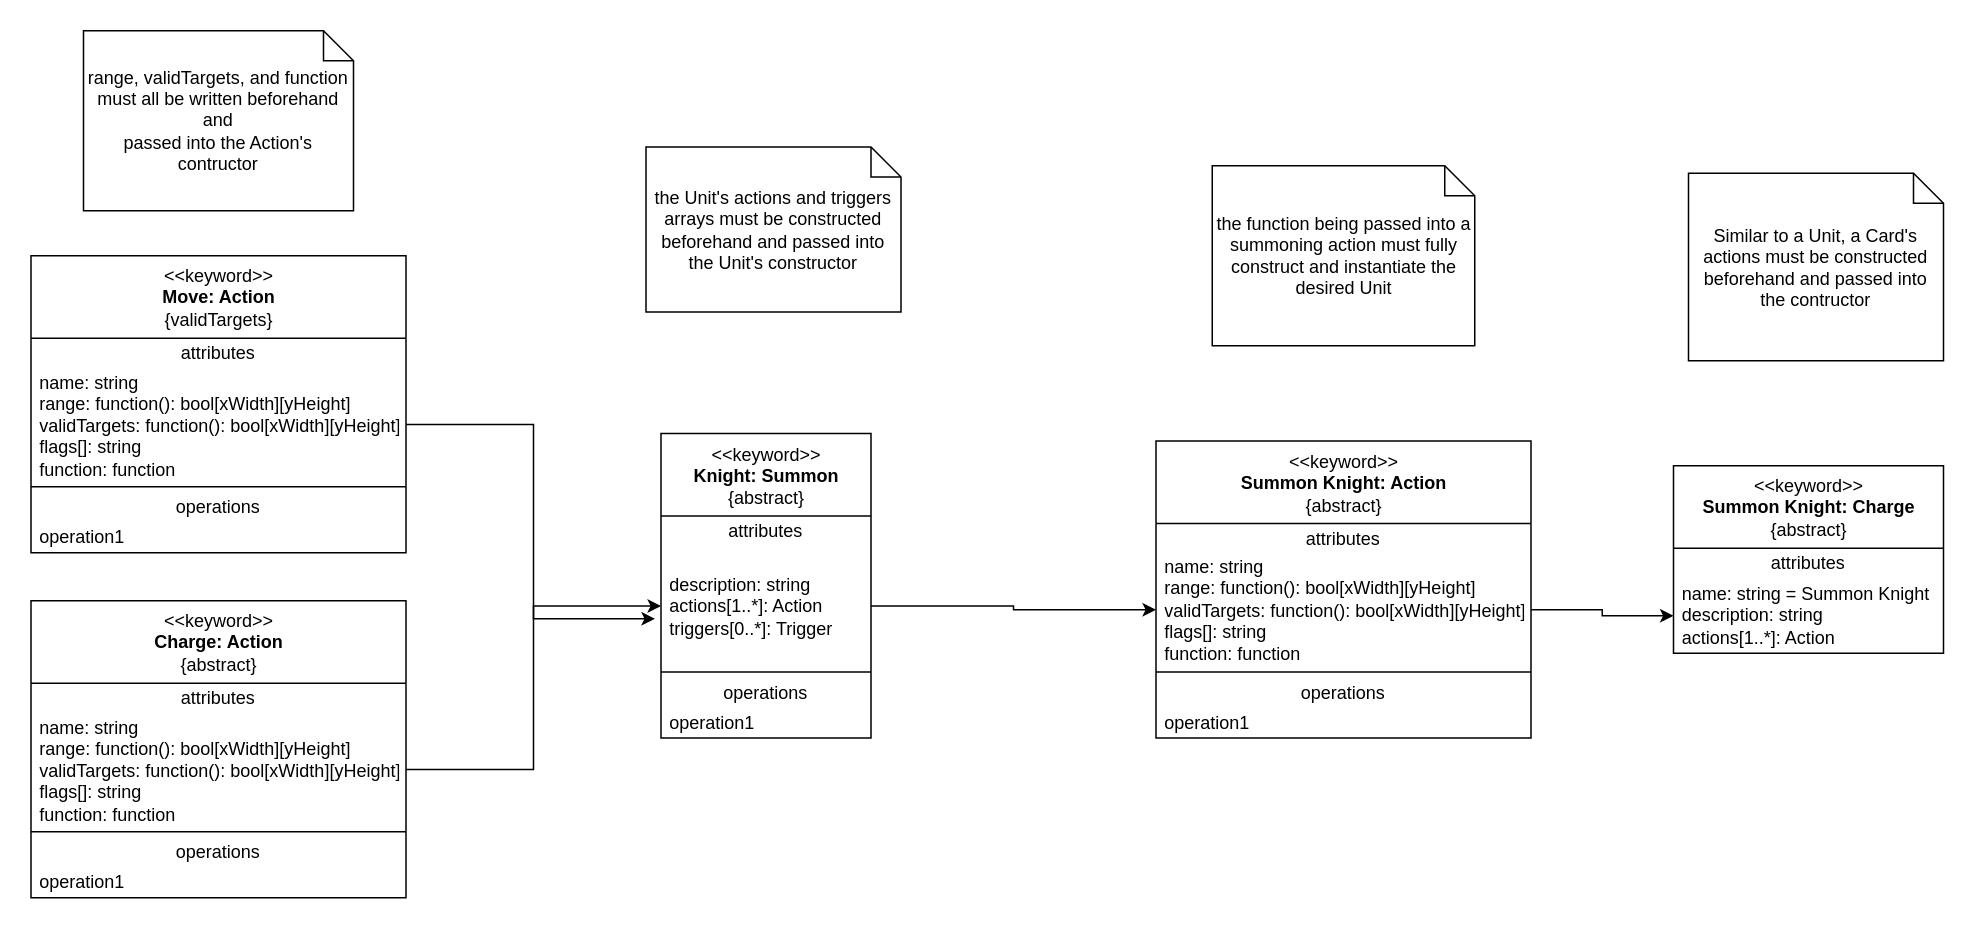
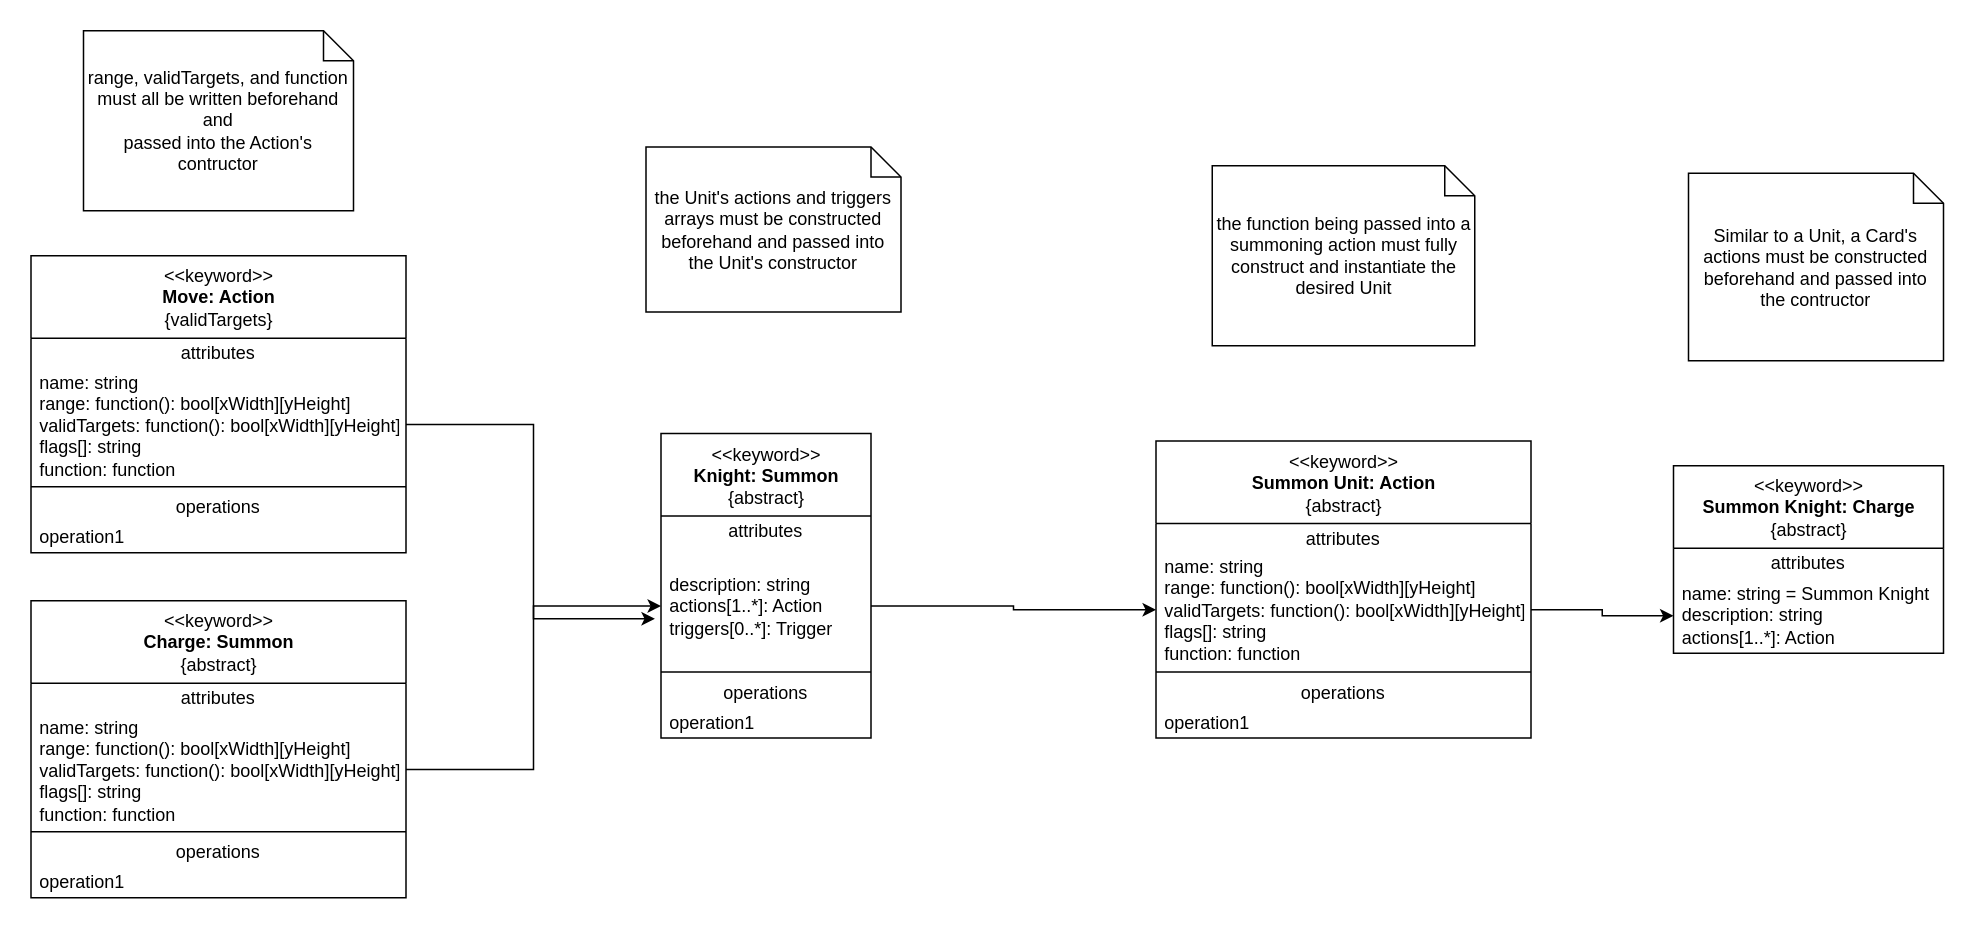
node "<<keyword>> Summon Knight: Action {abstract}": label "<<keyword>> Summon Knight: Action {abstract}" -> "<<keyword>> Summon Unit: Action {abstract}"
node "<<keyword>> Charge: Action {abstract}": label "<<keyword>> Charge: Action {abstract}" -> "<<keyword>> Charge: Summon {abstract}"
